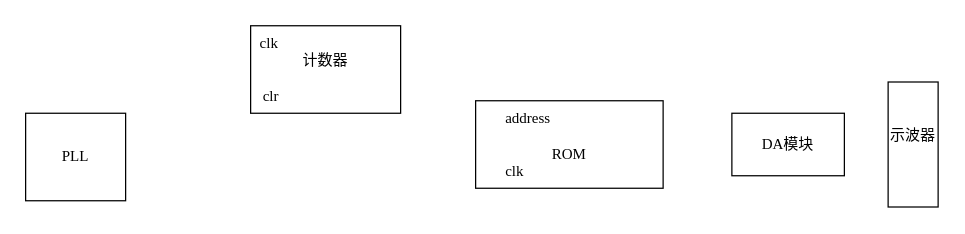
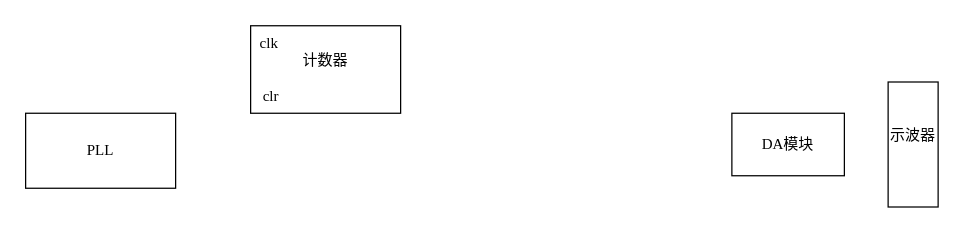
node "address ROM clk": removed
node "PLL": size 100x88 -> 150x75
